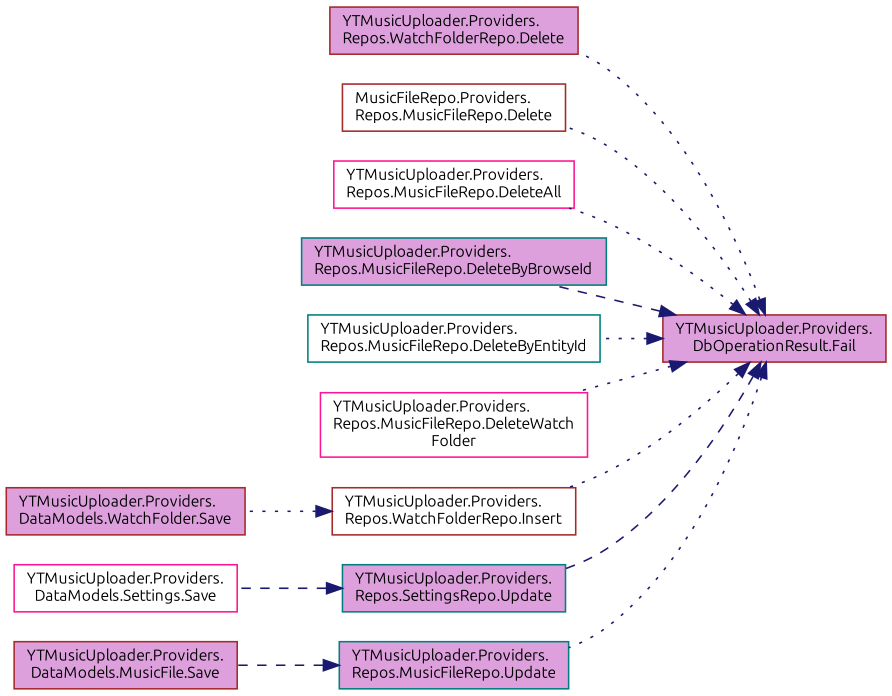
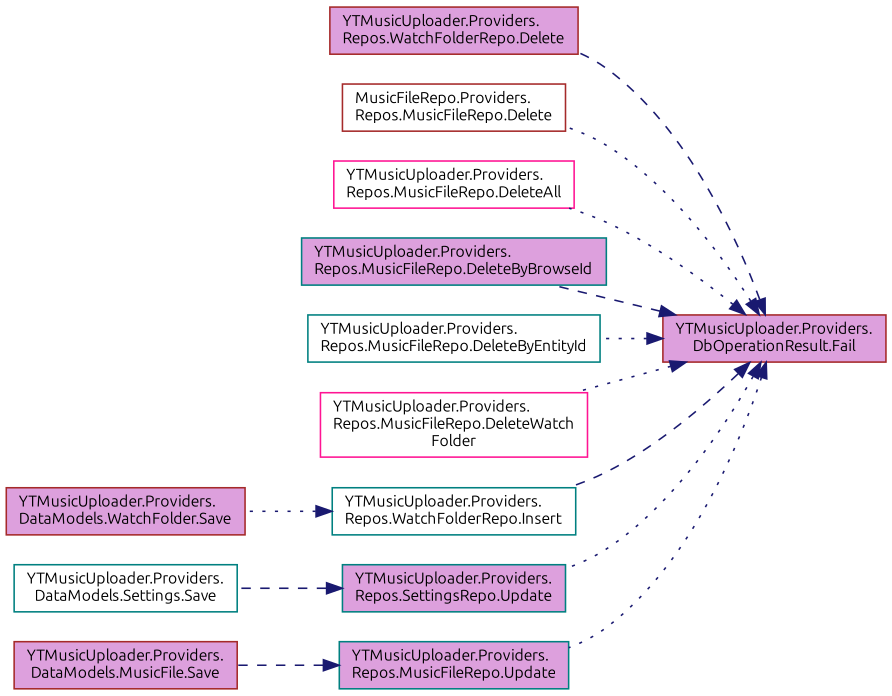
edge "YTMusicUploader.Providers. Repos.WatchFolderRepo.Delete" -> "YTMusicUploader.Providers. DbOperationResult.Fail": style dotted -> dashed
edge "YTMusicUploader.Providers. Repos.WatchFolderRepo.Insert" -> "YTMusicUploader.Providers. DbOperationResult.Fail": style dotted -> dashed
edge "YTMusicUploader.Providers. Repos.SettingsRepo.Update" -> "YTMusicUploader.Providers. DbOperationResult.Fail": style dashed -> dotted
node "YTMusicUploader.Providers. Repos.WatchFolderRepo.Insert": color brown -> teal
node "YTMusicUploader.Providers. DataModels.Settings.Save": color deeppink -> teal
